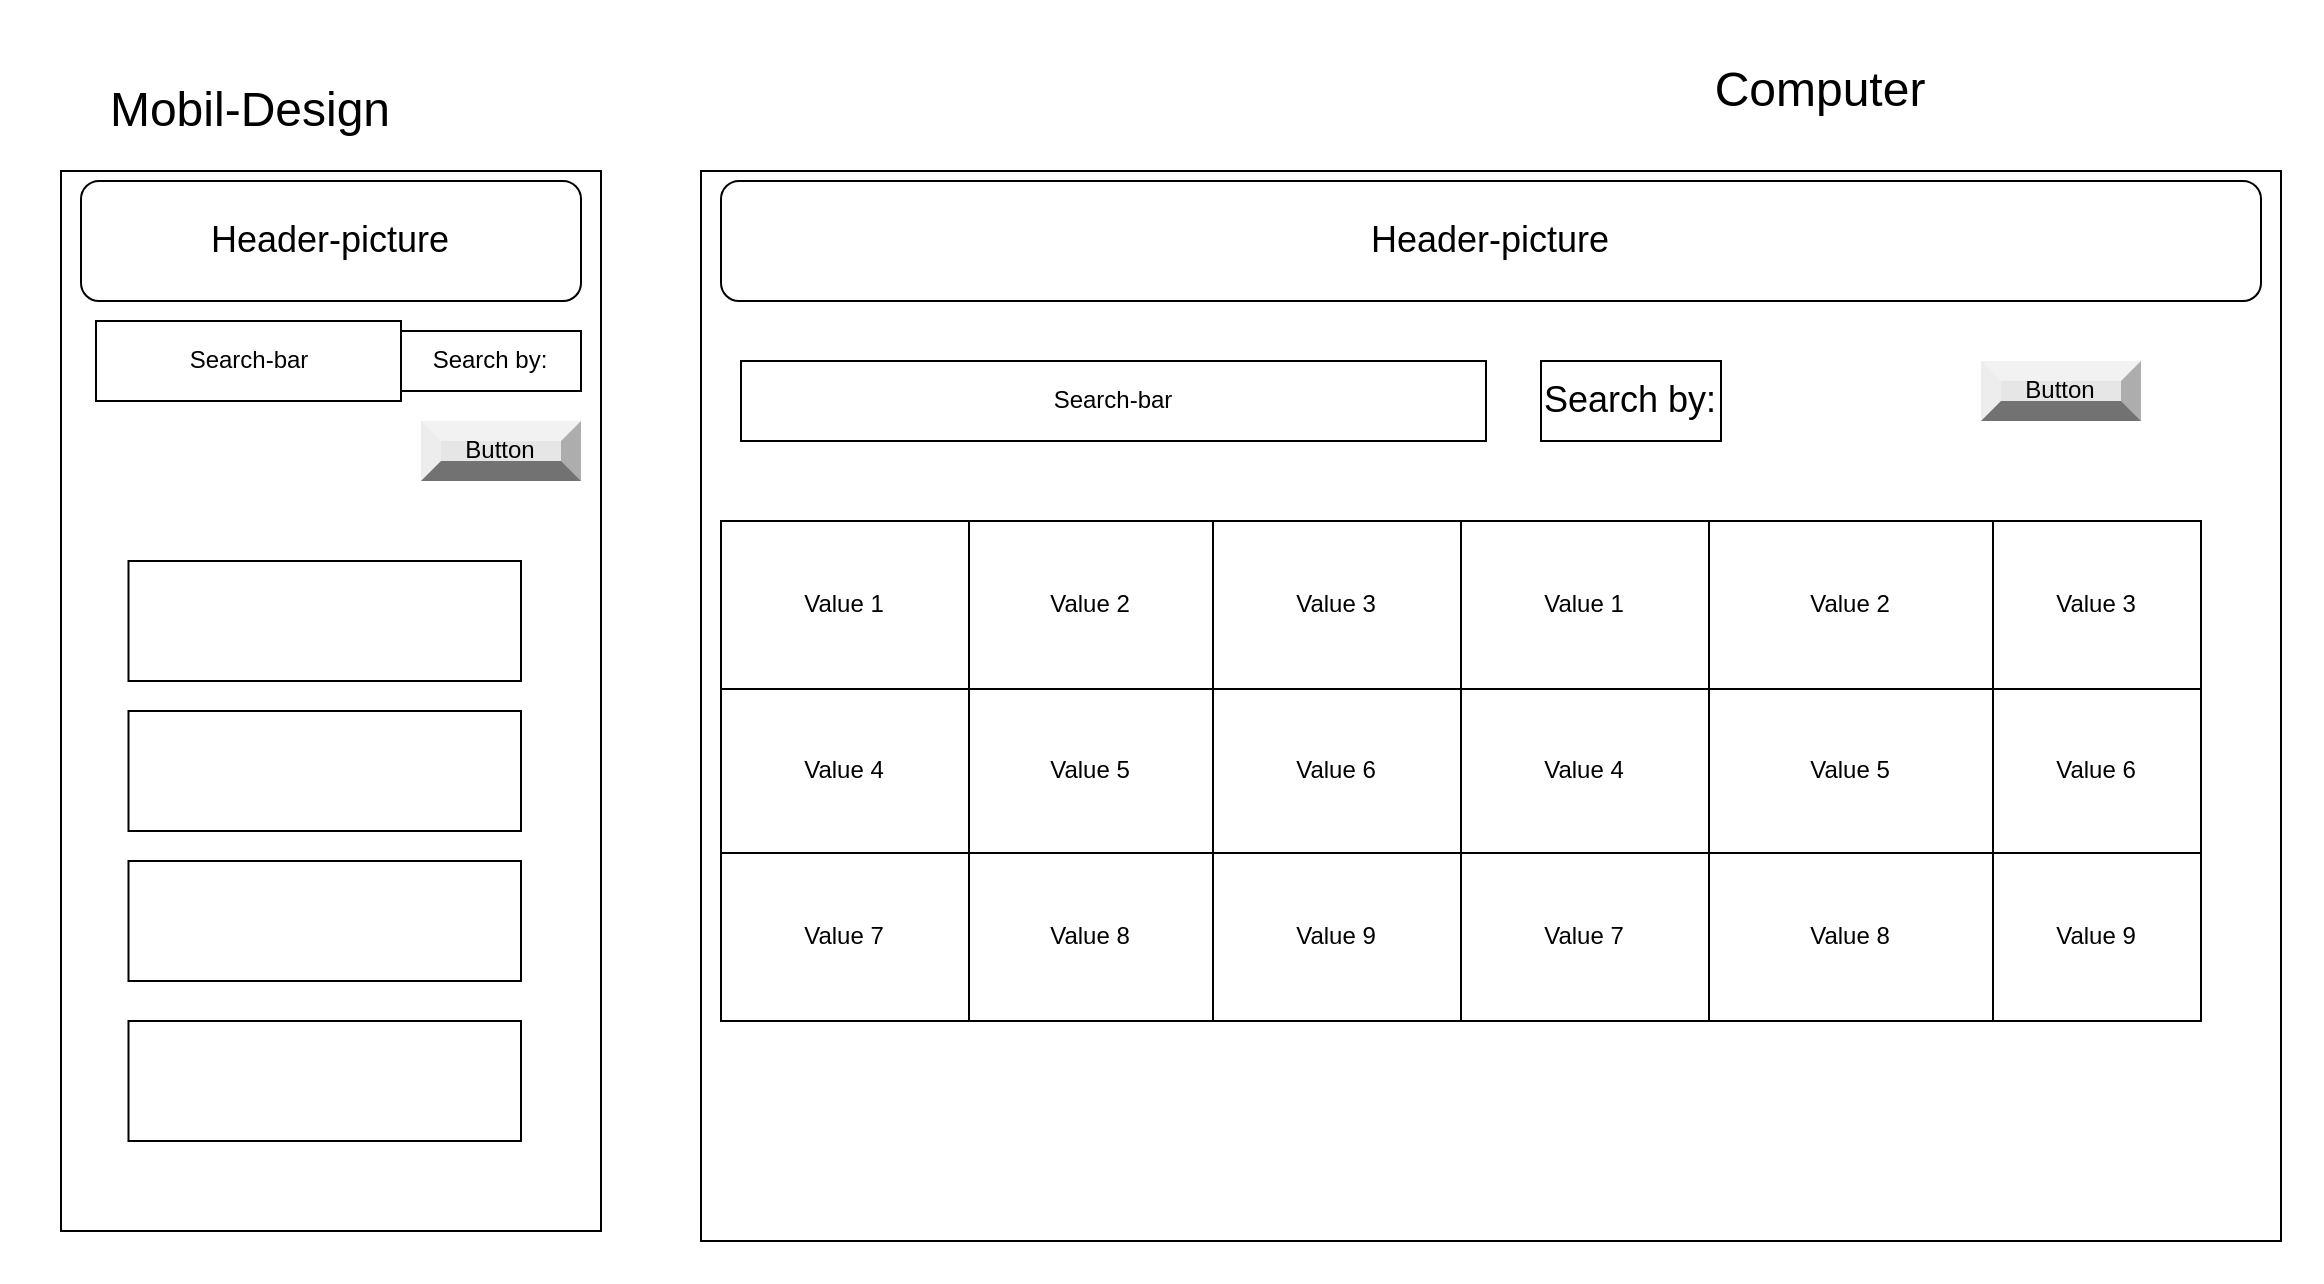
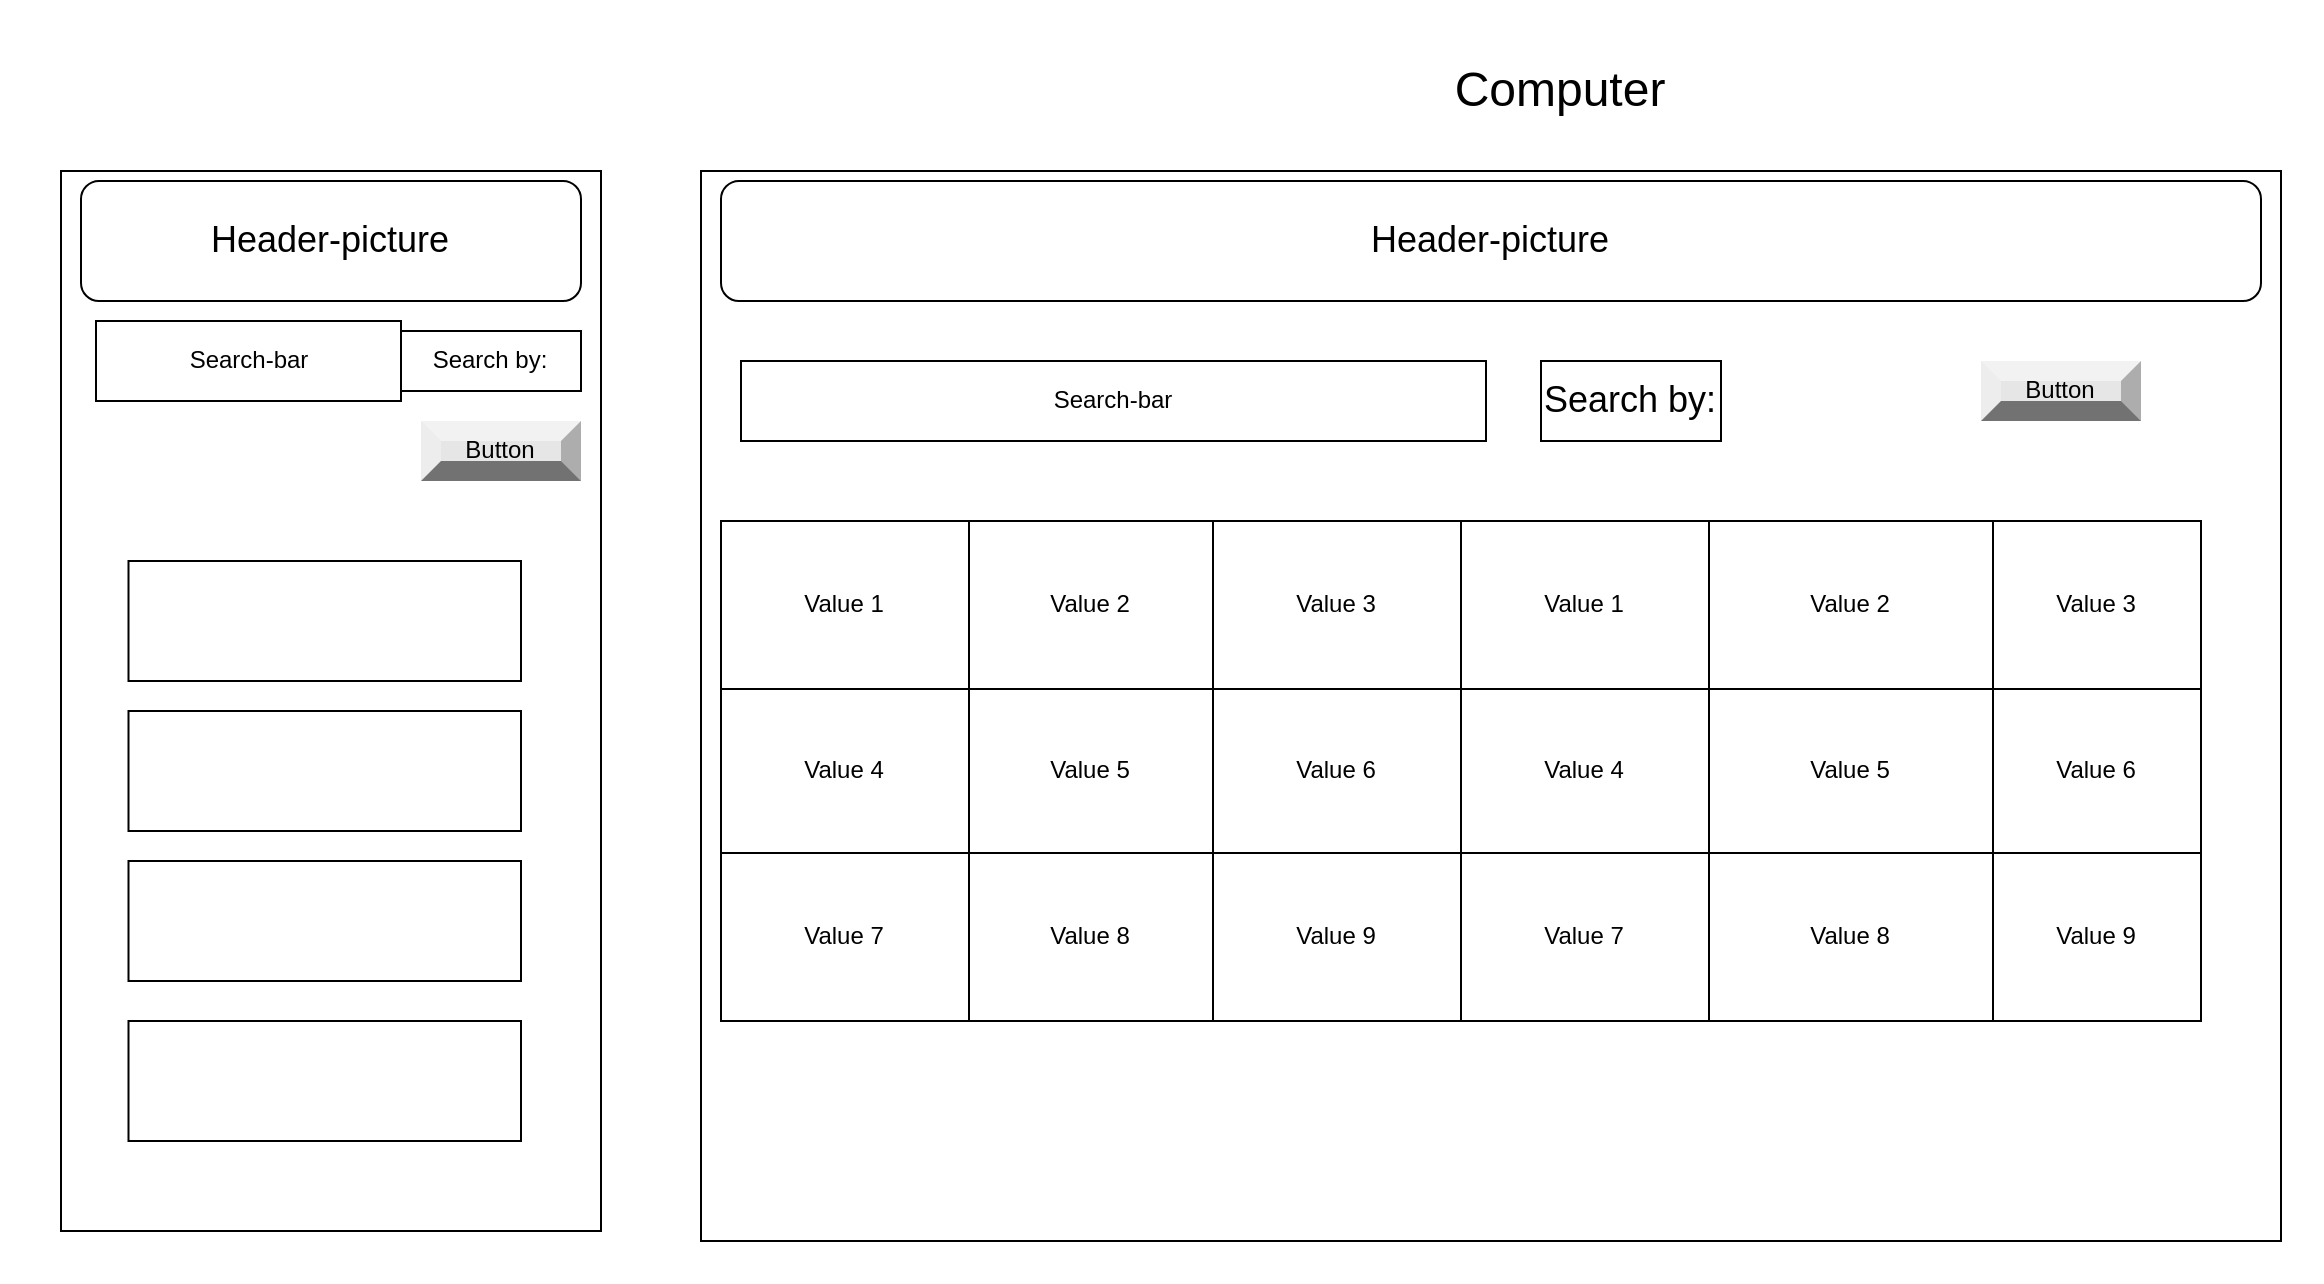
node "Computer": moved (1821, 91) -> (1561, 91)
node "Mobil-Design": removed
